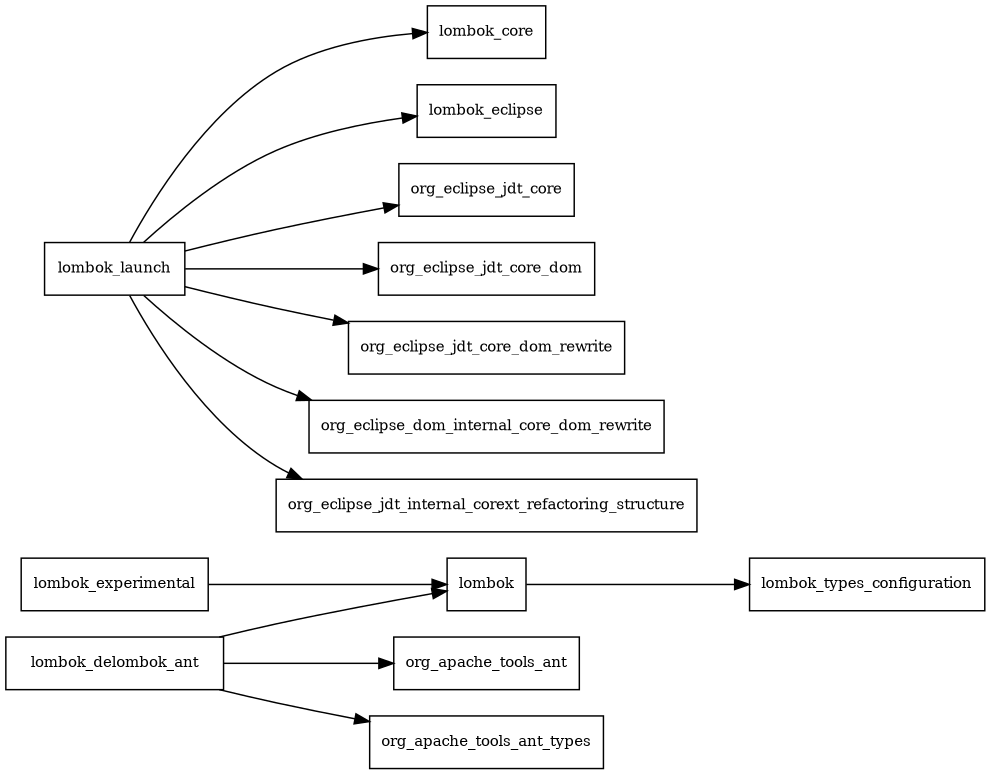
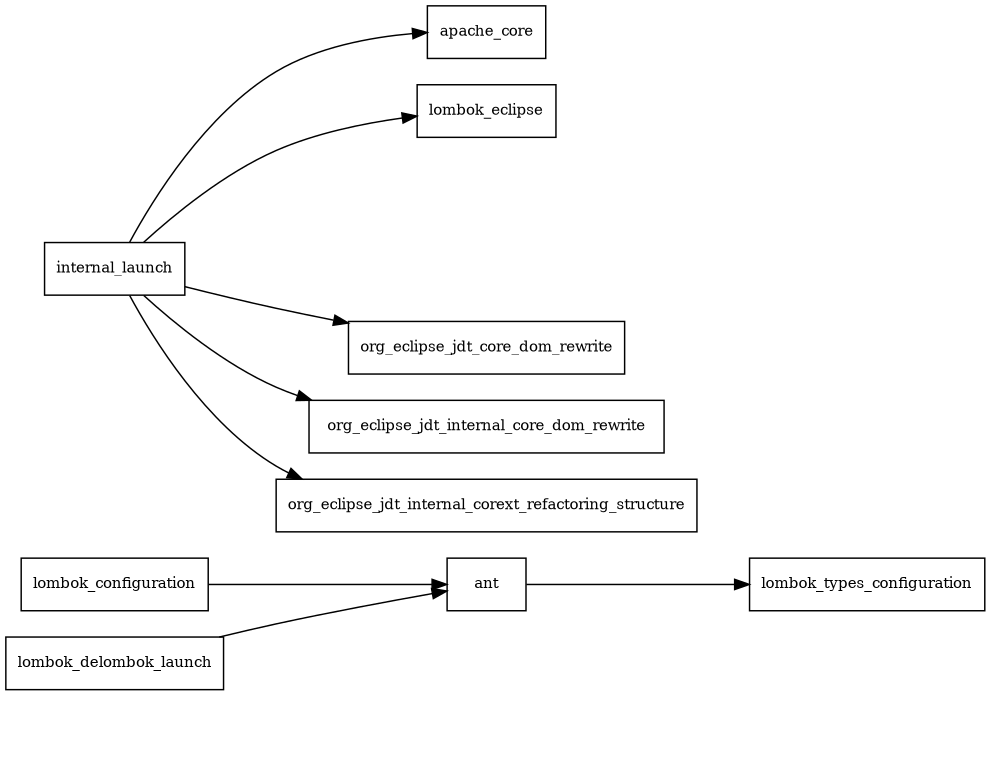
node "lombok_core": label "lombok_core" -> "apache_core"
node "org_eclipse_jdt_core": removed
node "lombok_launch": label "lombok_launch" -> "internal_launch"
node "org_eclipse_jdt_core_dom": removed
node "org_eclipse_dom_internal_core_dom_rewrite": label "org_eclipse_dom_internal_core_dom_rewrite" -> "org_eclipse_jdt_internal_core_dom_rewrite"
node "lombok_experimental": label "lombok_experimental" -> "lombok_configuration"
node "lombok": label "lombok" -> "ant"
node "lombok_delombok_ant": label "lombok_delombok_ant" -> "lombok_delombok_launch"
node "org_apache_tools_ant": removed
node "org_apache_tools_ant_types": removed
